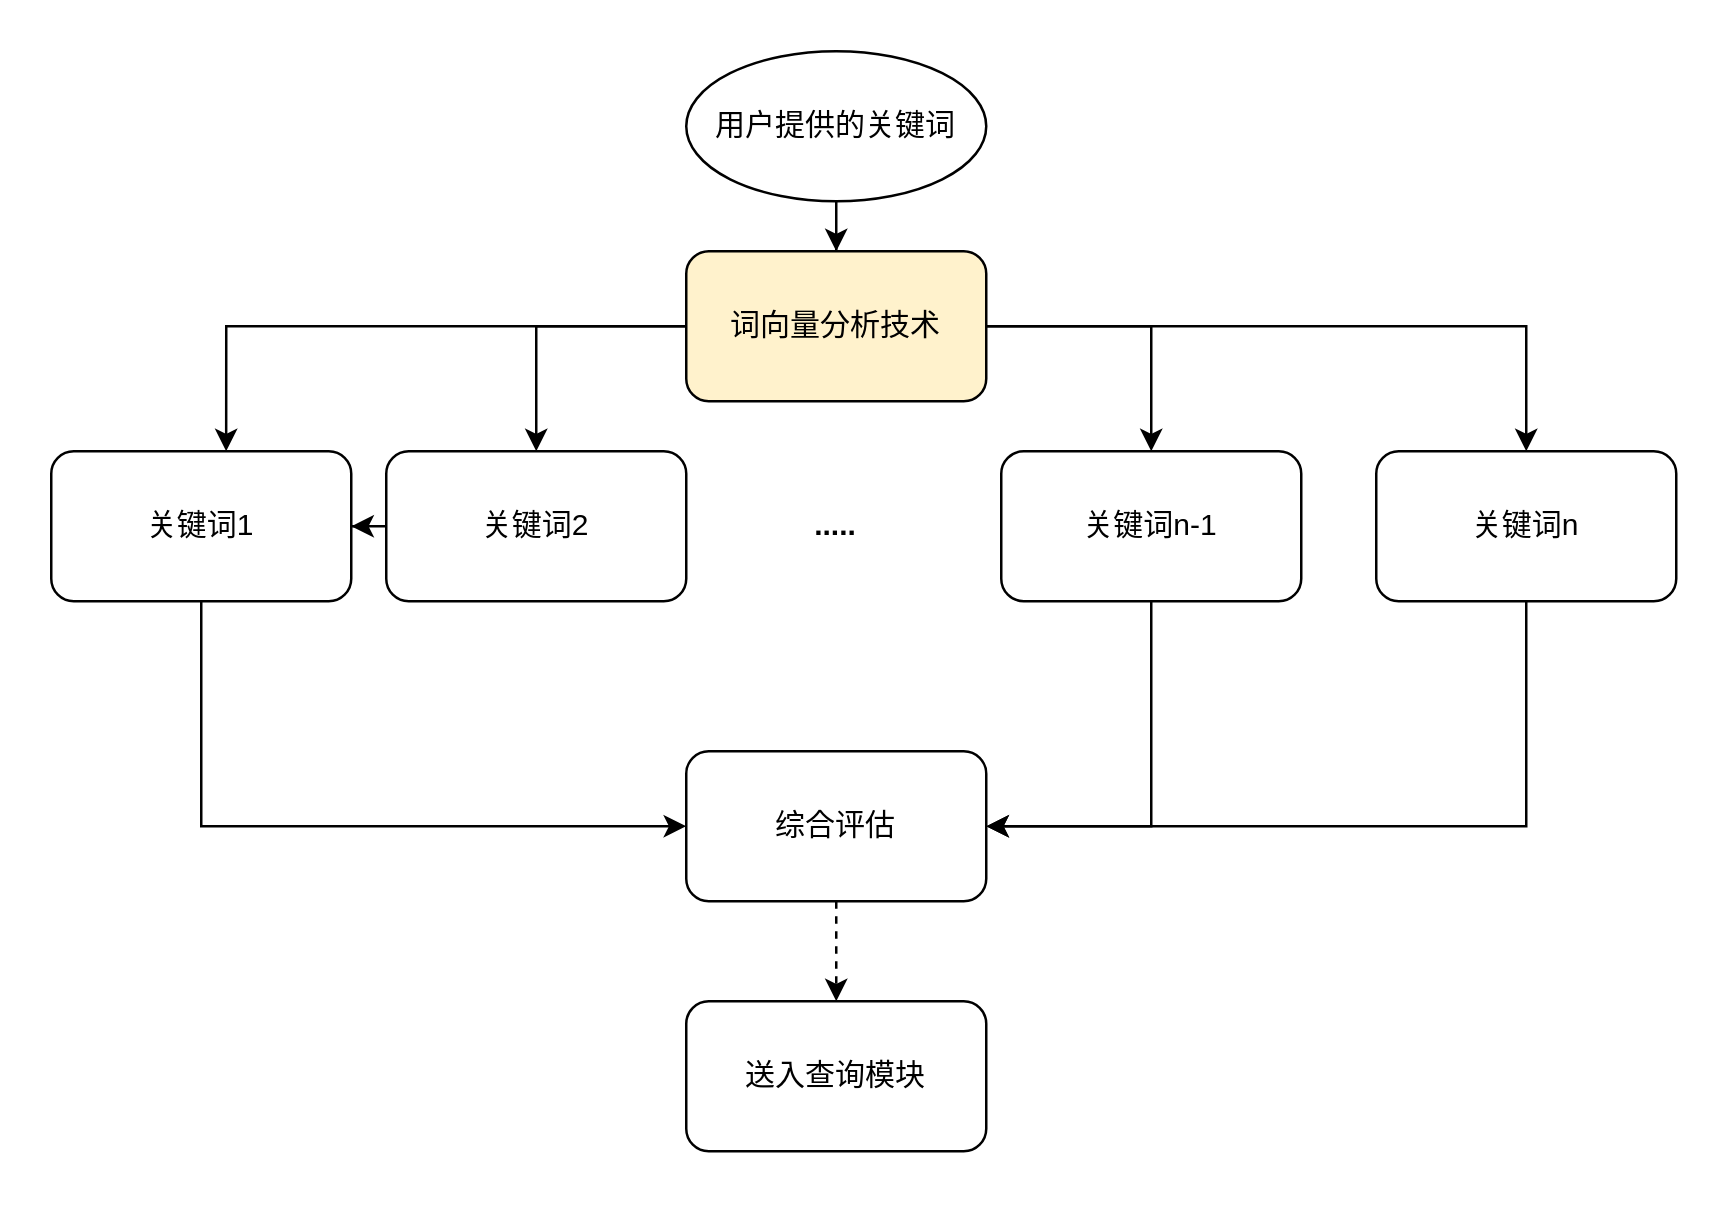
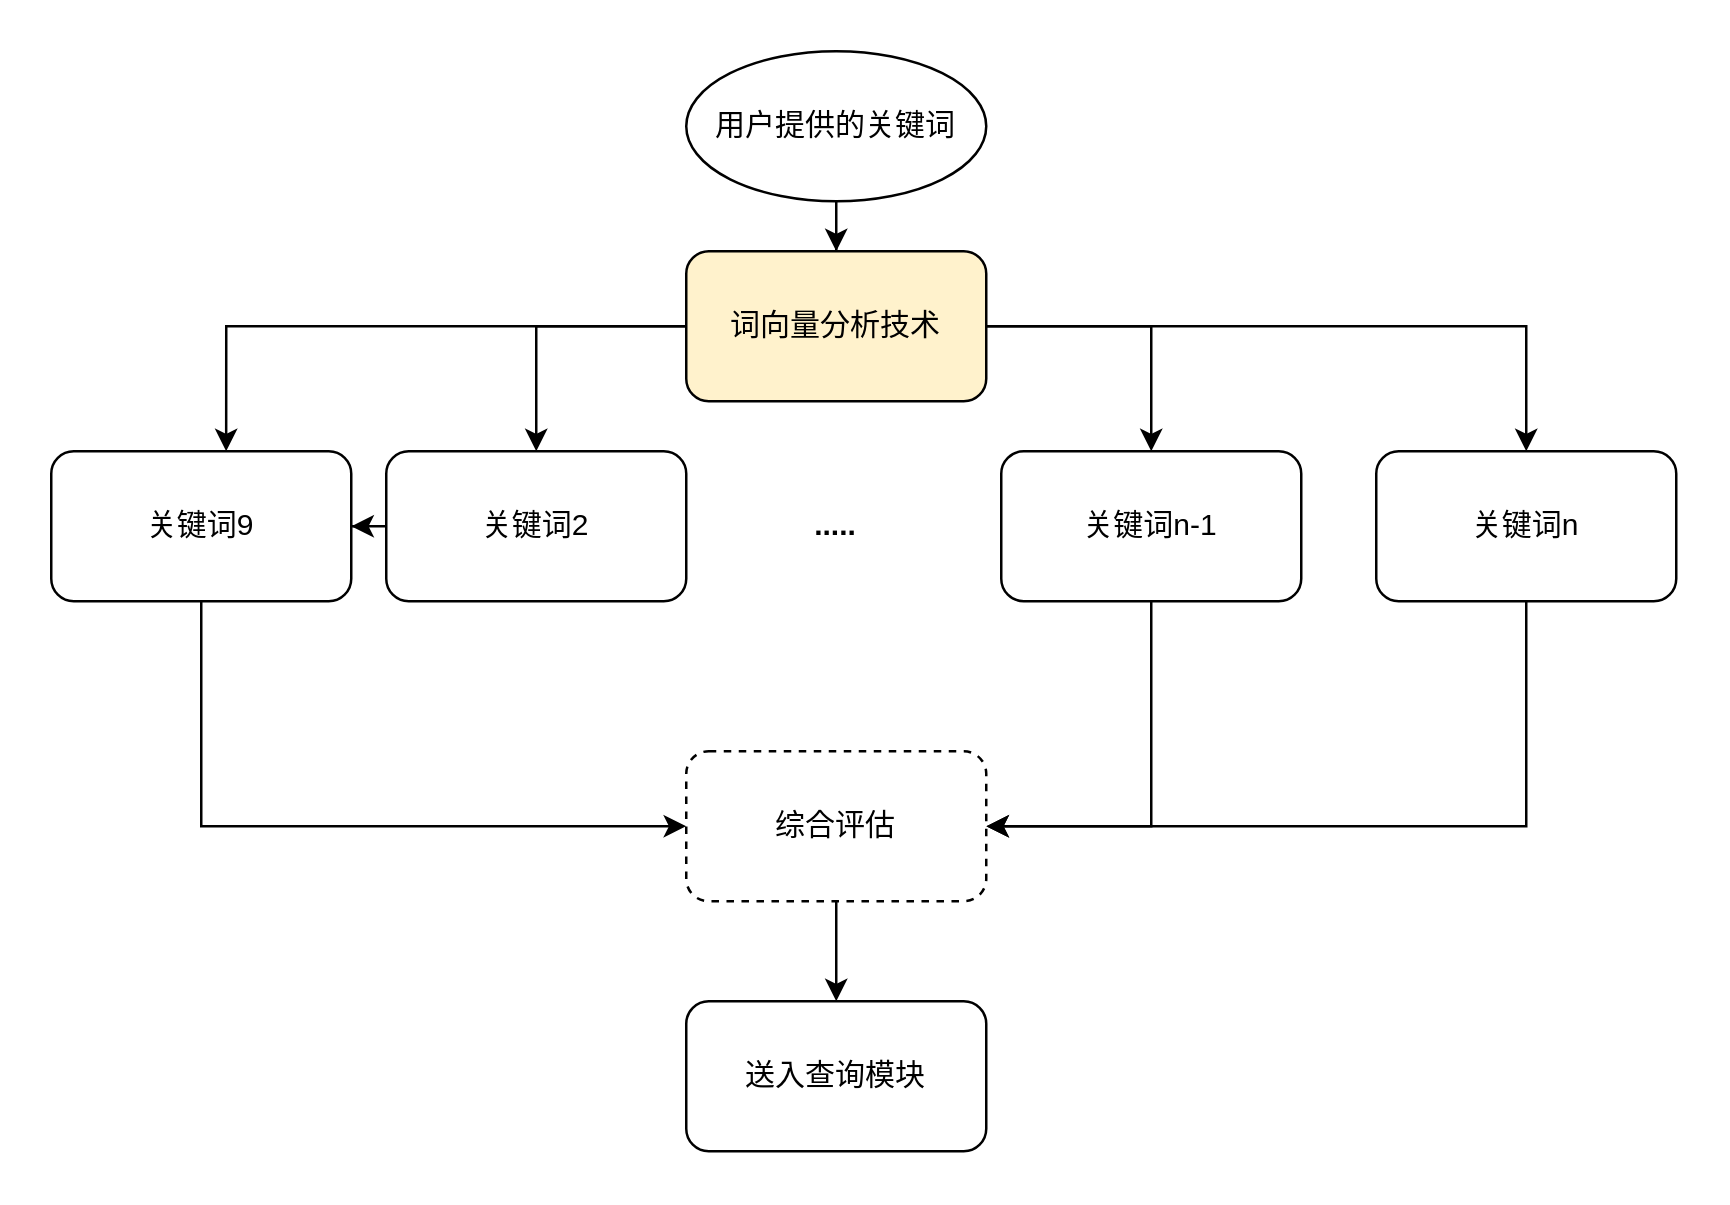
node "关键词1": label "关键词1" -> "关键词9"
node "综合评估": style solid -> dashed
edge "综合评估" -> "送入查询模块": style dashed -> solid
